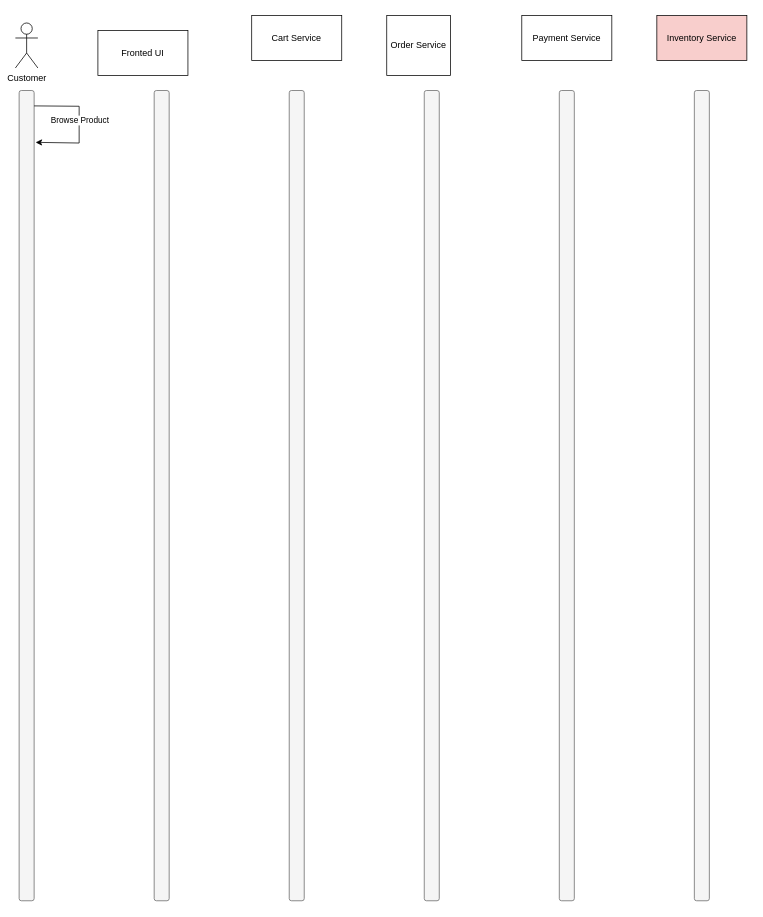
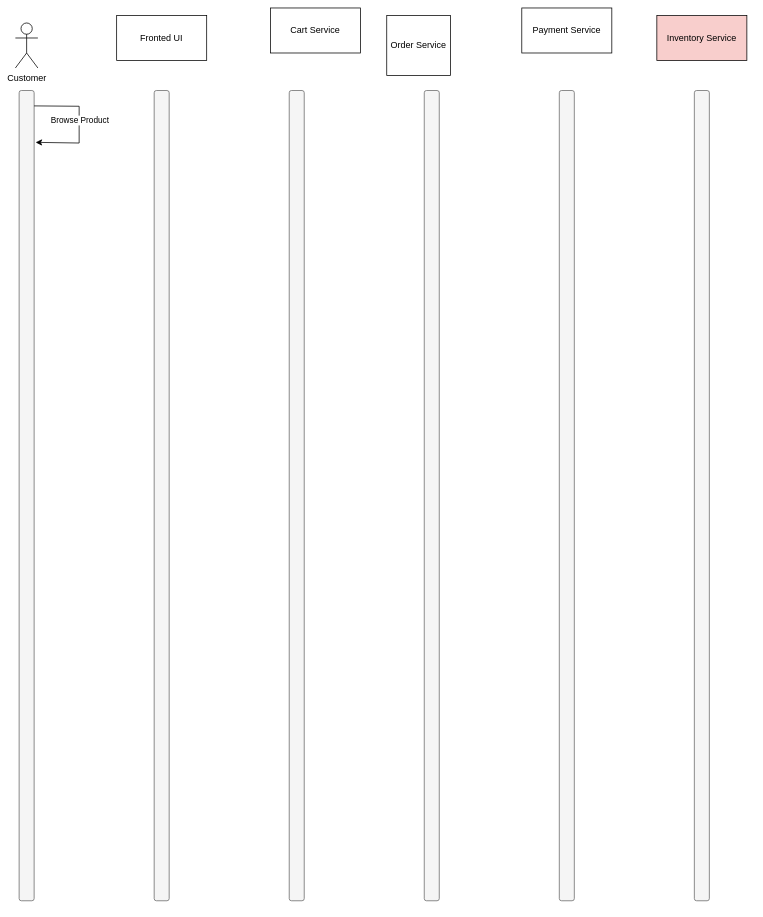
node "Cart Service": moved (297, 38) -> (315, 30)
node "Payment Service": moved (567, 38) -> (567, 30)
node "Fronted UI": moved (143, 53) -> (162, 38)
